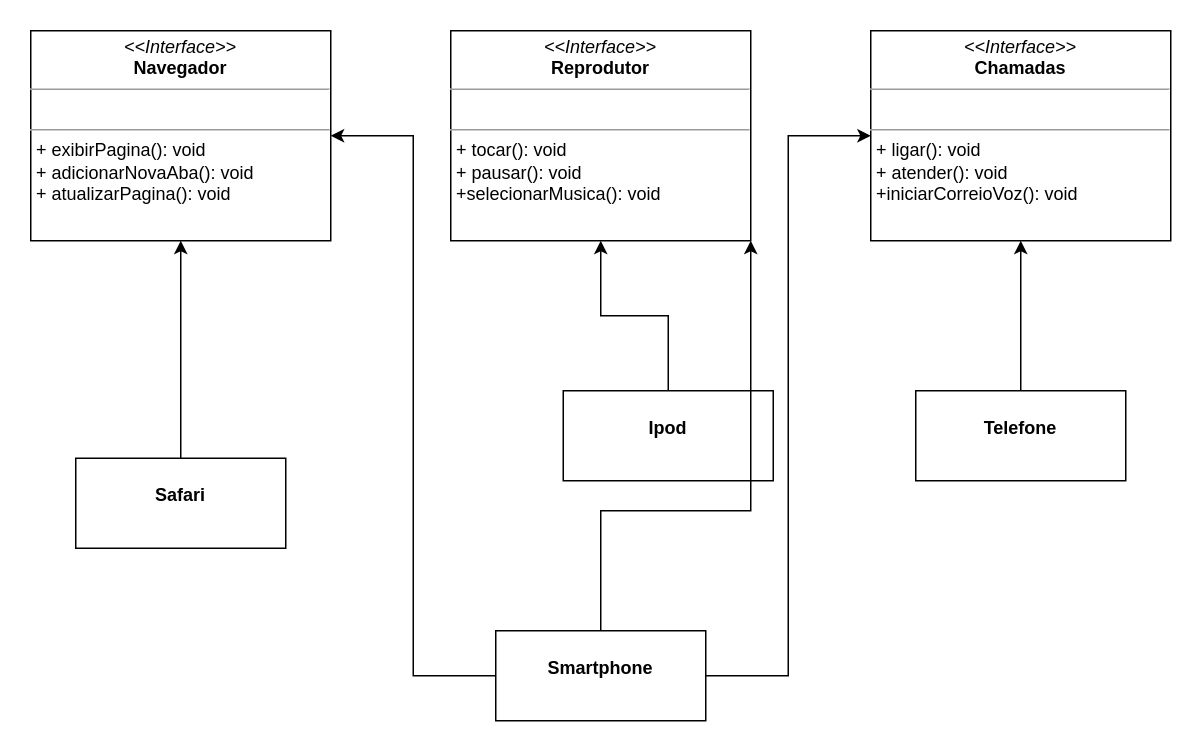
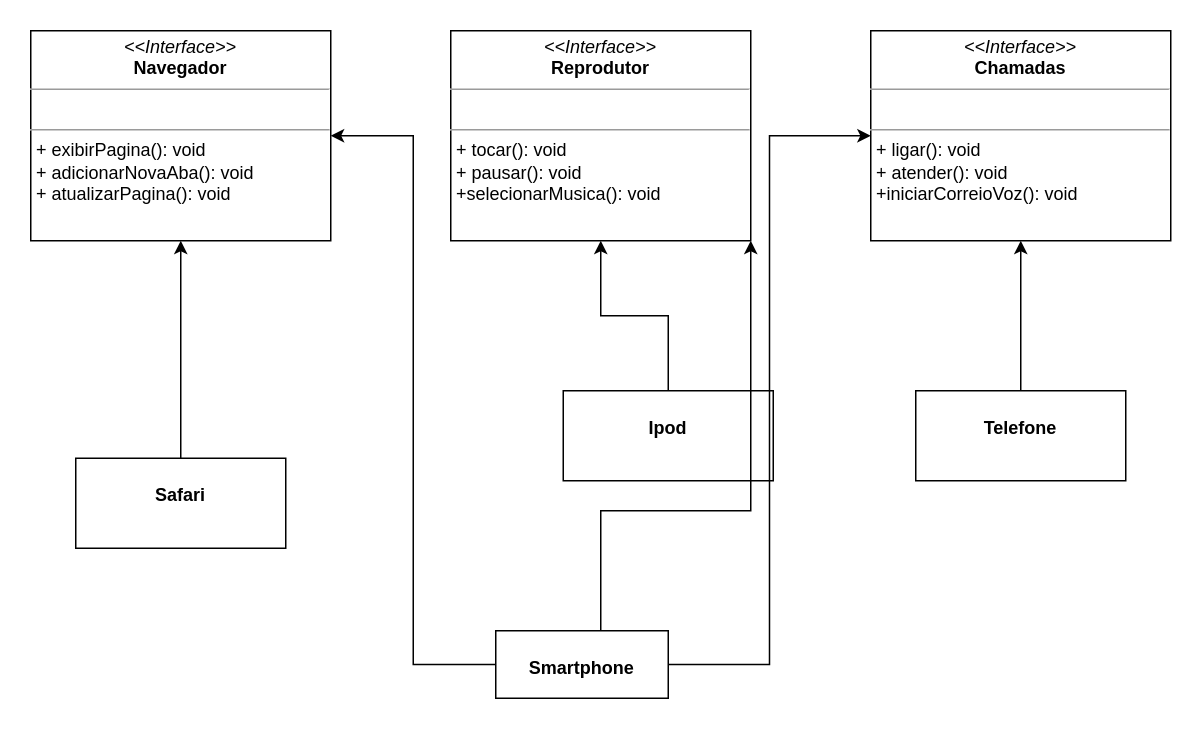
node "Smartphone": size 210x90 -> 173x68
